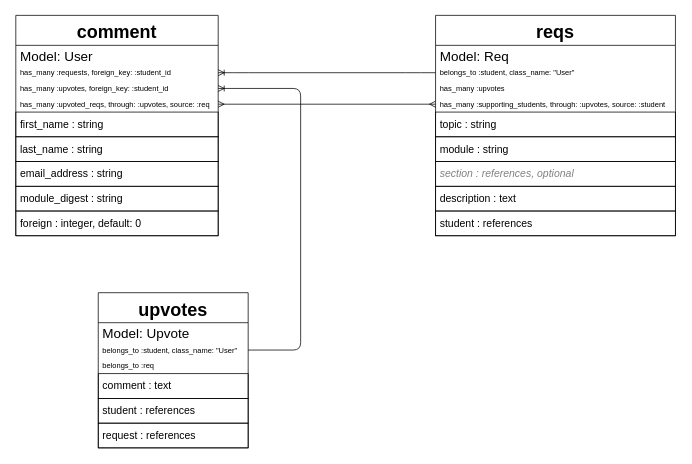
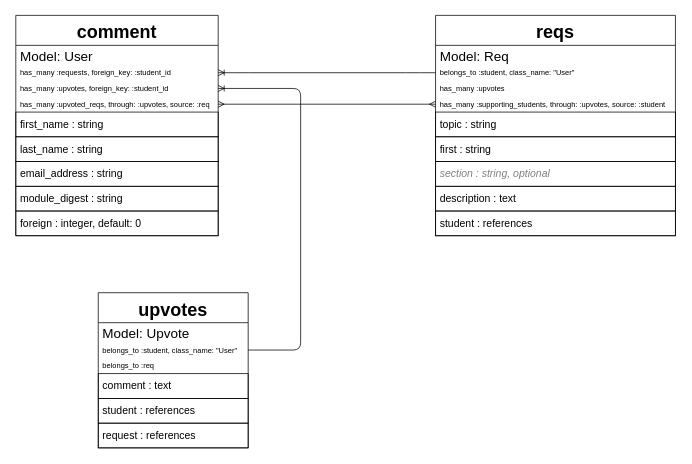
node "module : string": label "module : string" -> "first : string"
node "section : references, optional": label "section : references, optional" -> "section : string, optional"
